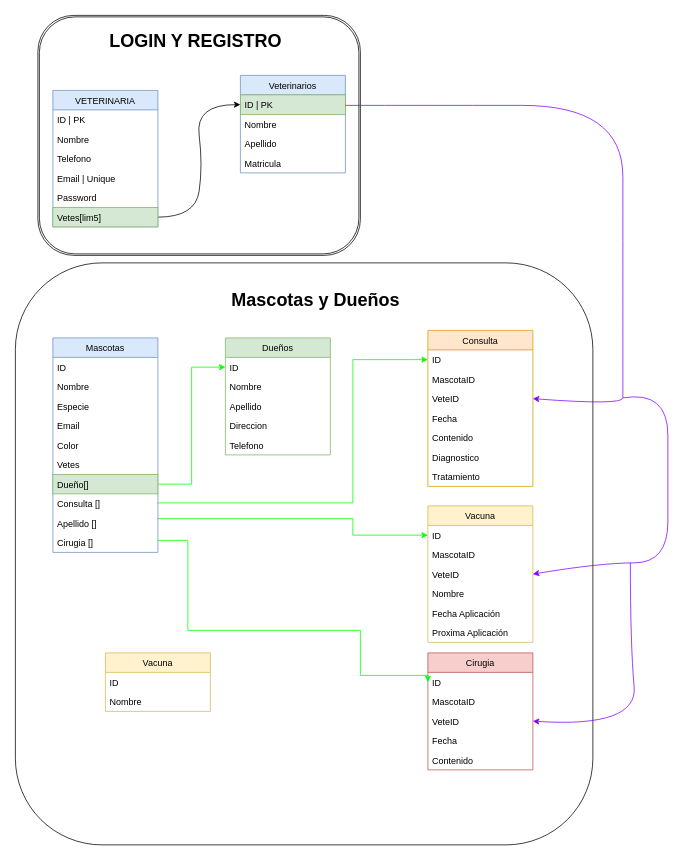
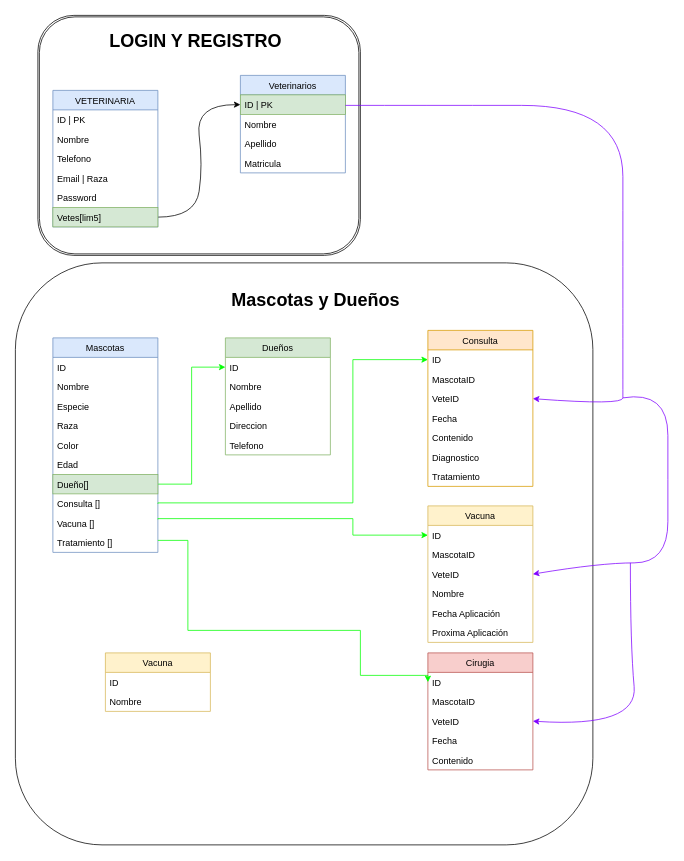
node "Email | Unique": label "Email | Unique" -> "Email | Raza"
node "Email": label "Email" -> "Raza"
node "Vetes": label "Vetes" -> "Edad"
node "Apellido []": label "Apellido []" -> "Vacuna []"
node "Cirugia []": label "Cirugia []" -> "Tratamiento []"
